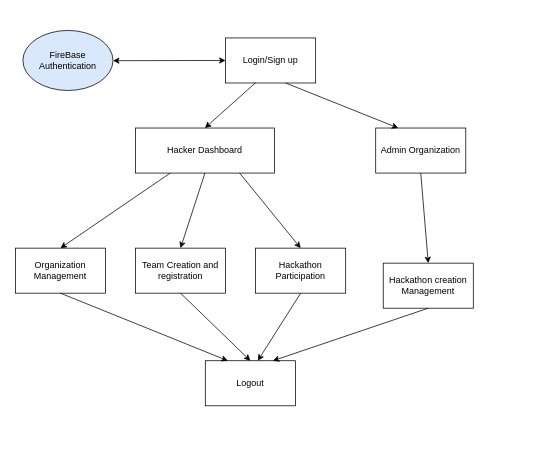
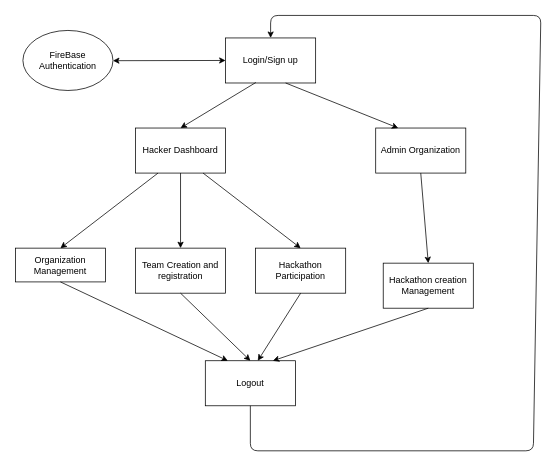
node "FireBase Authentication": fillcolor #dae8fc -> #ffffff
node "Hacker Dashboard": size 139x45 -> 90x45
node "Organization Management": size 90x45 -> 90x34
edge "Logout" -> "Login/Sign up": added
